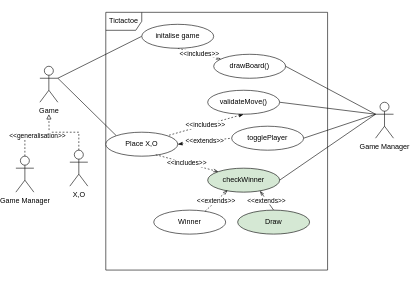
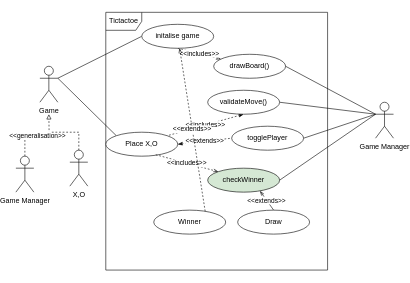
edge "Winner" -> "checkWinner": now "Winner" -> "initalise game"
node "Draw": fillcolor #d5e8d4 -> #ffffff
